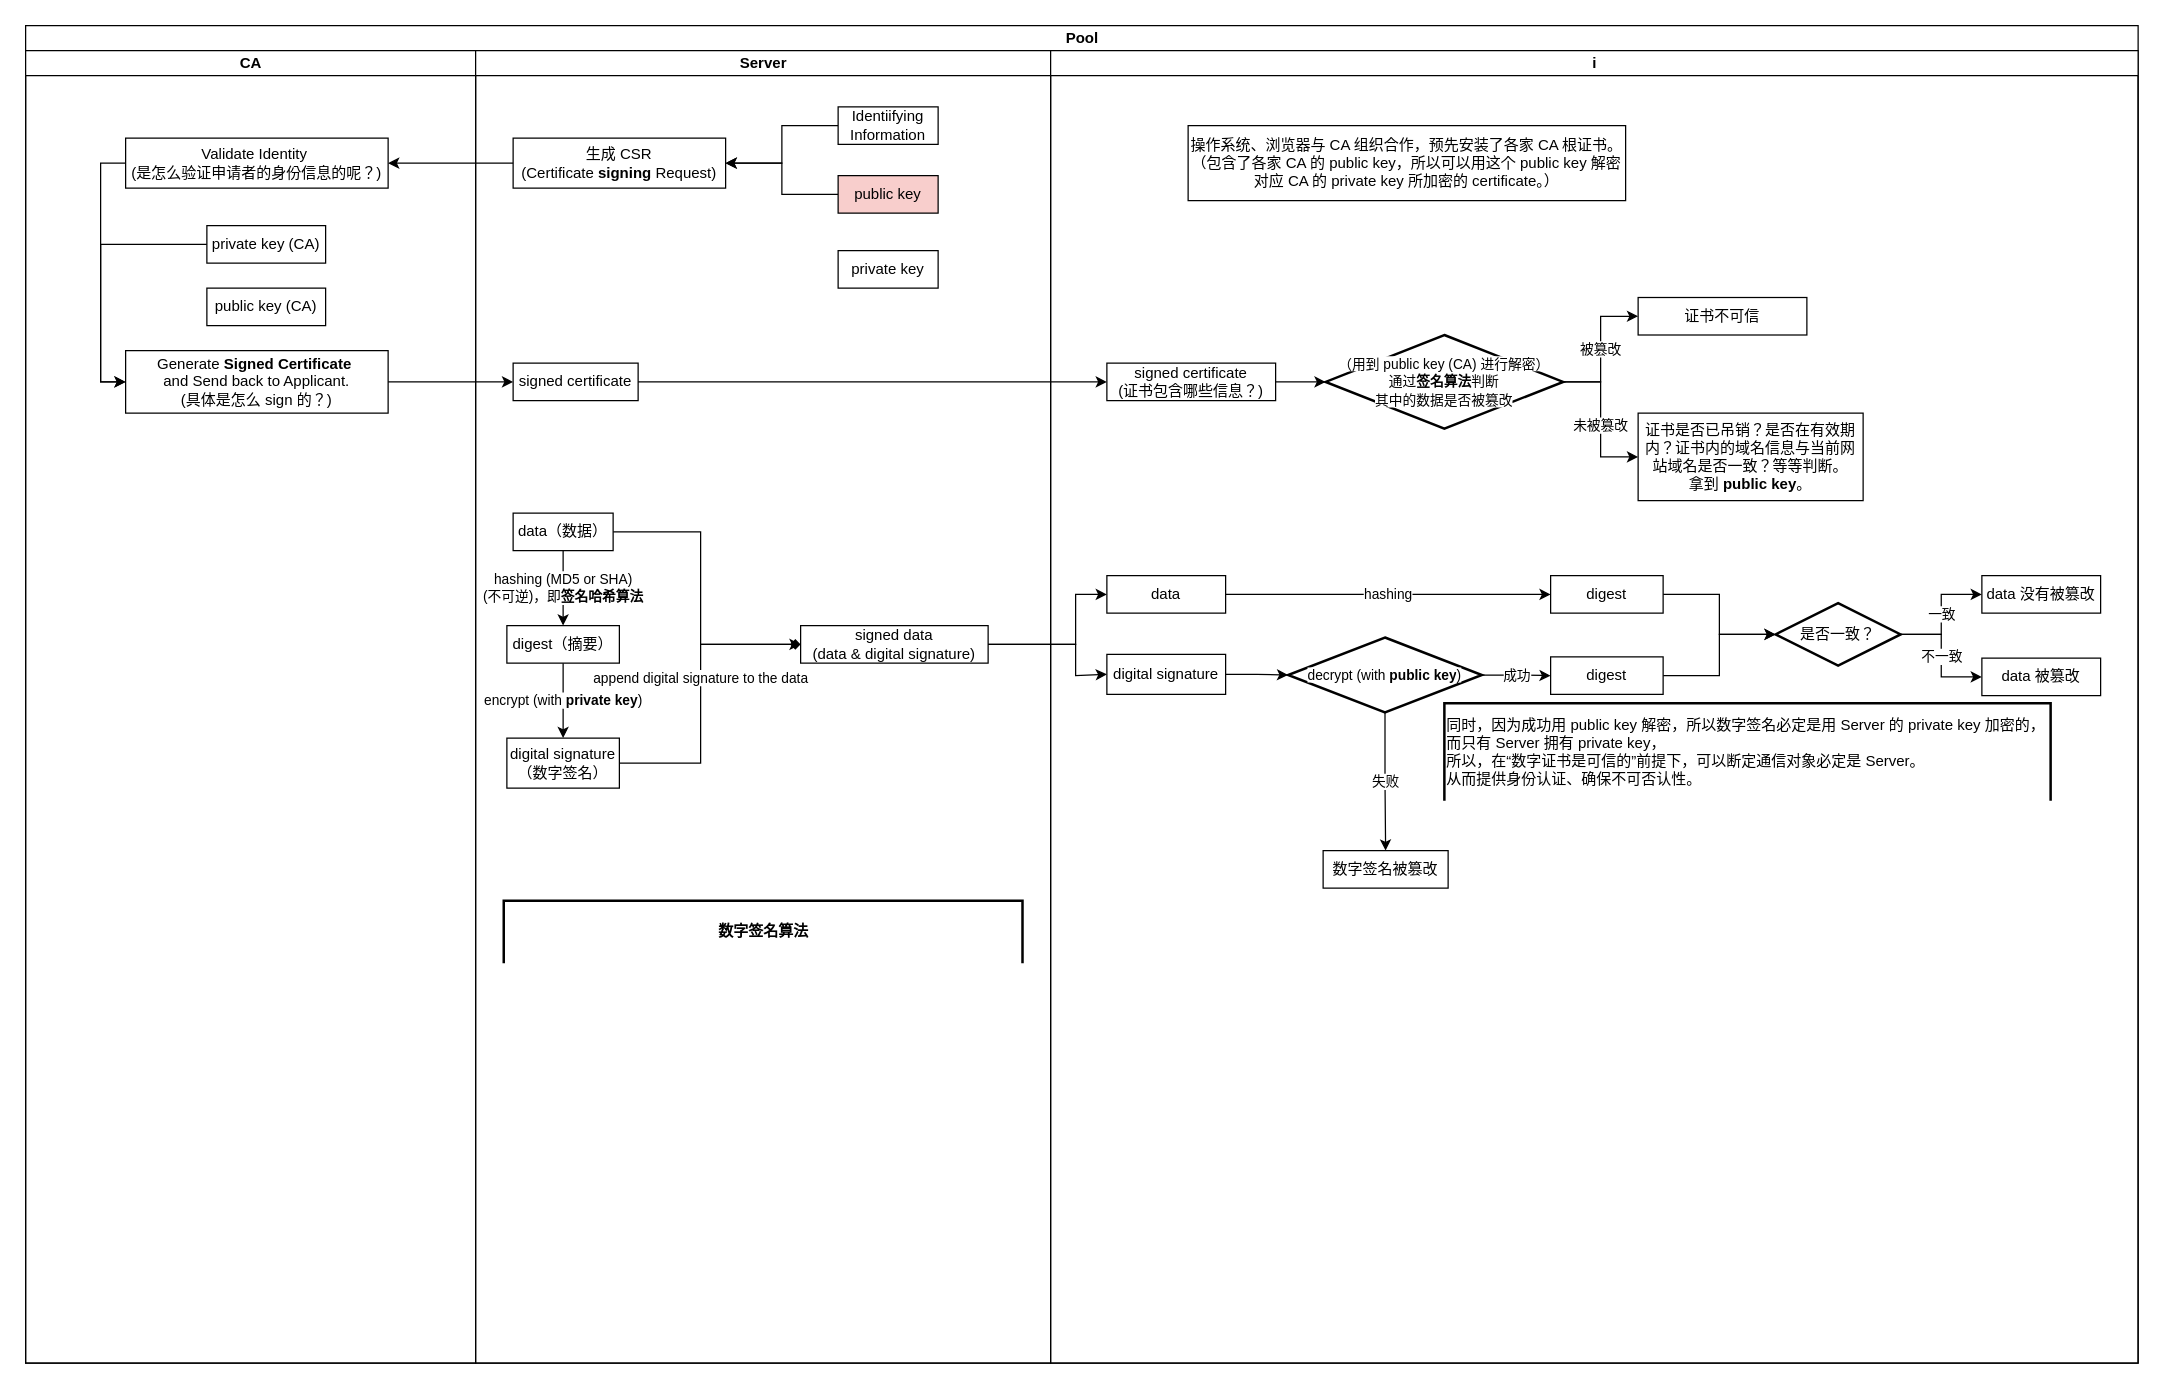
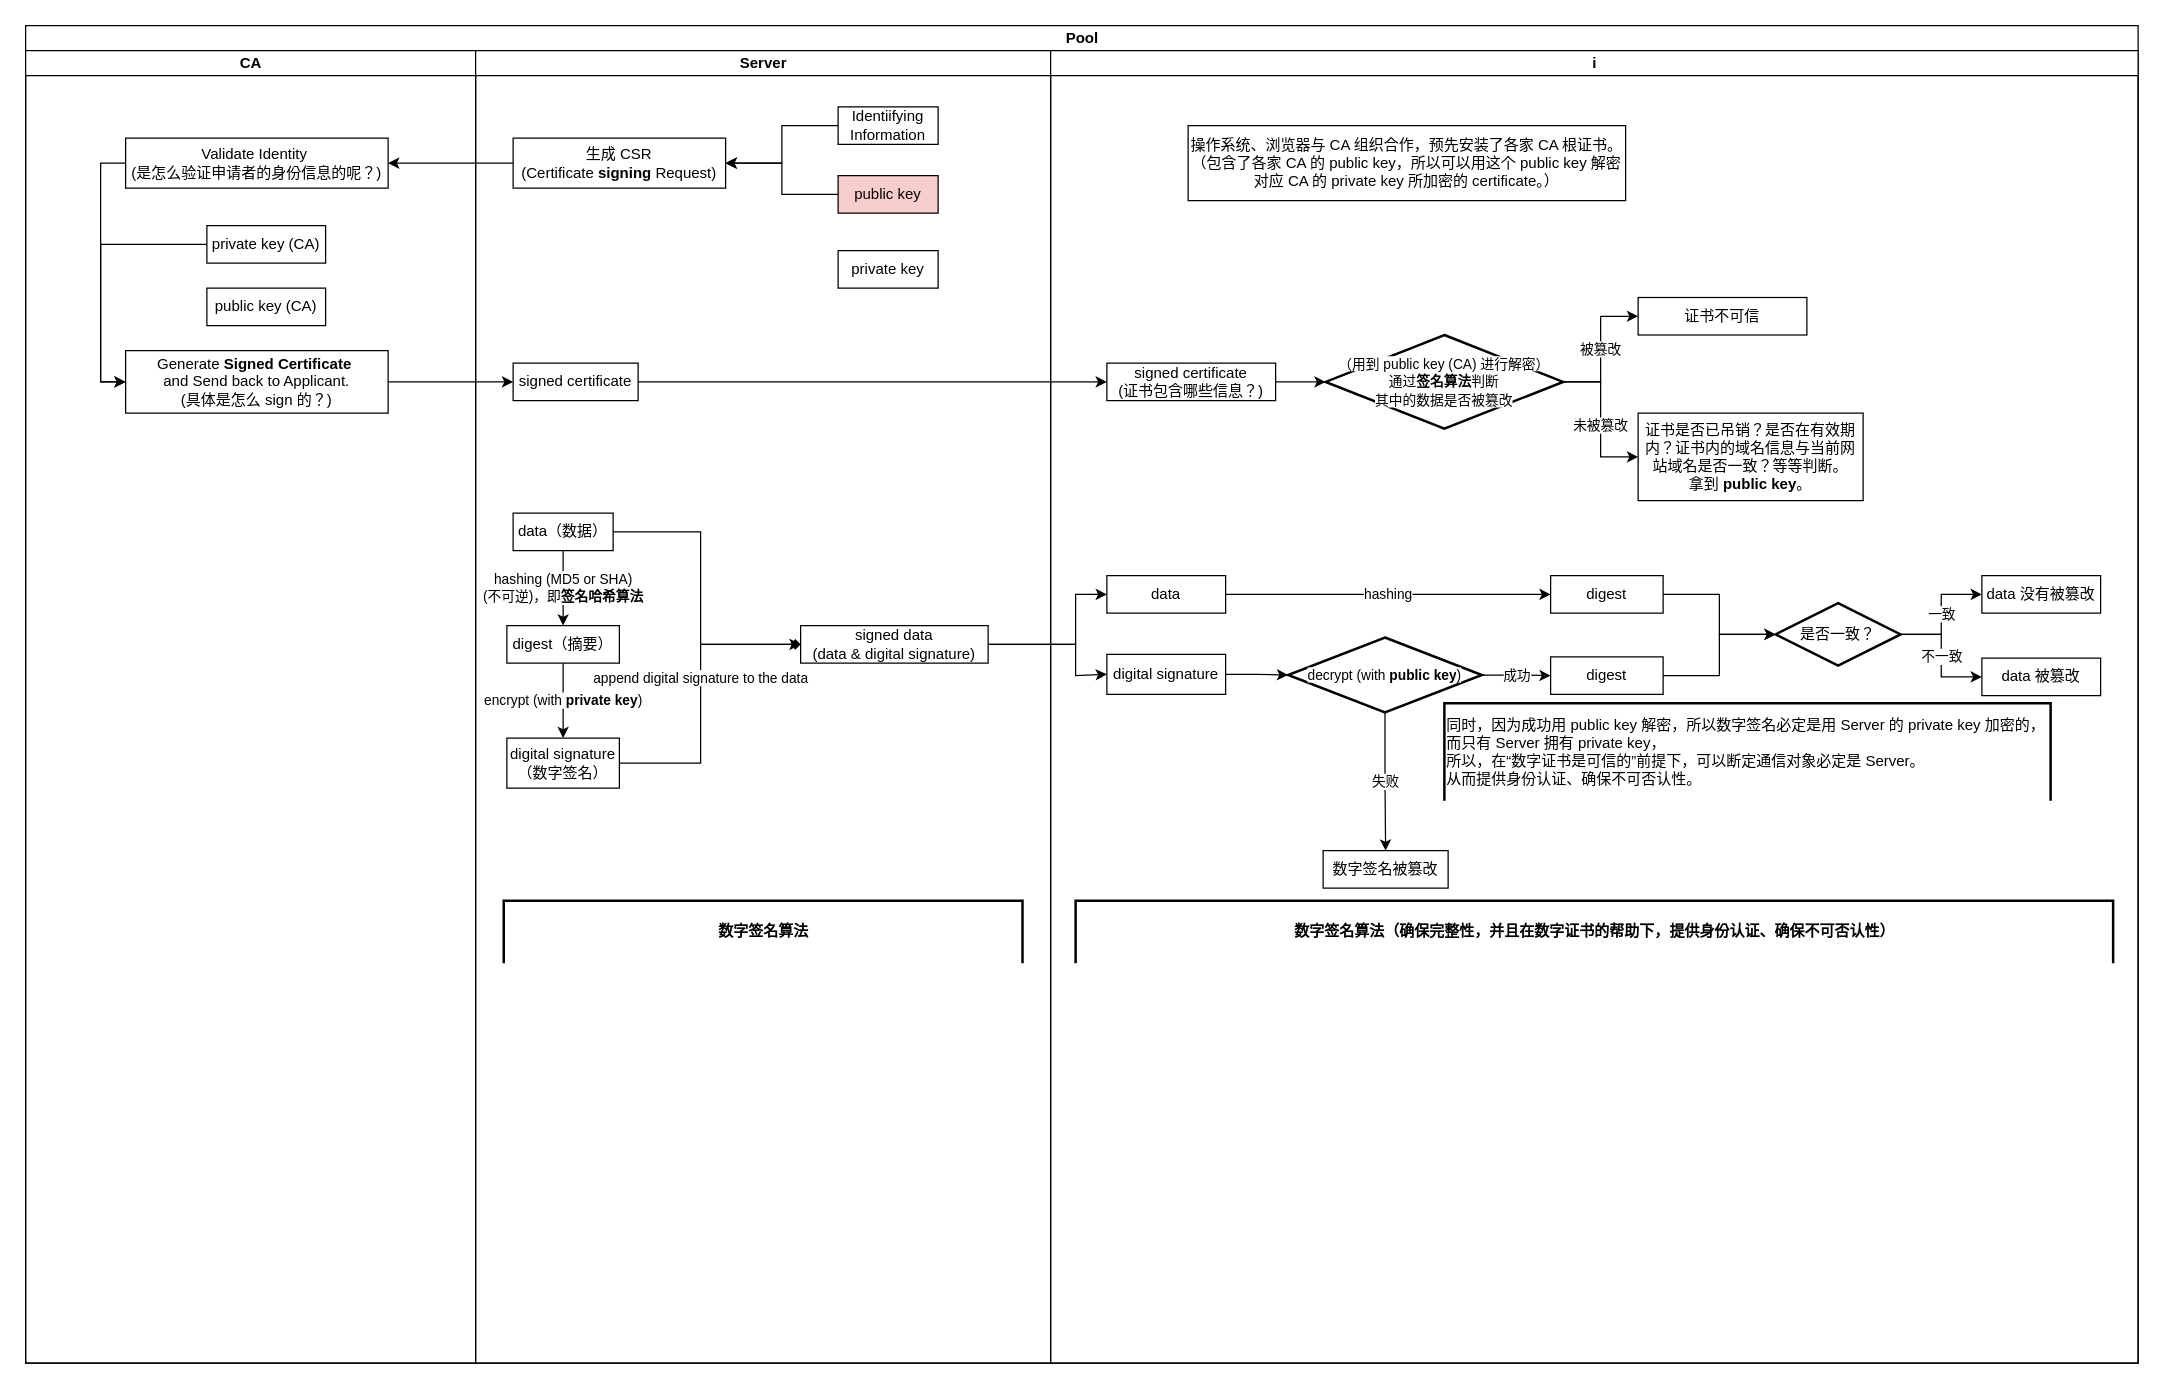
node "数字签名算法（确保完整性，并且在数字证书的帮助下，提供身份认证、确保不可否认性）": added
